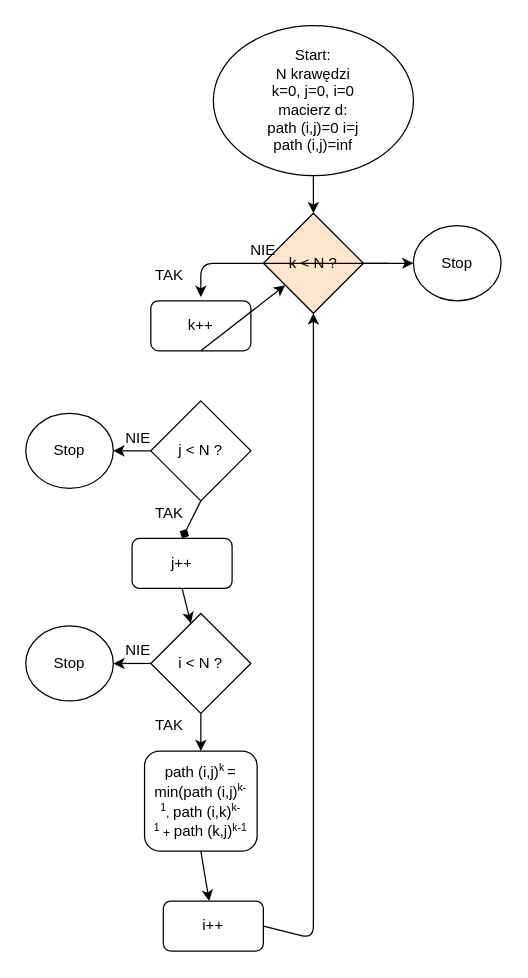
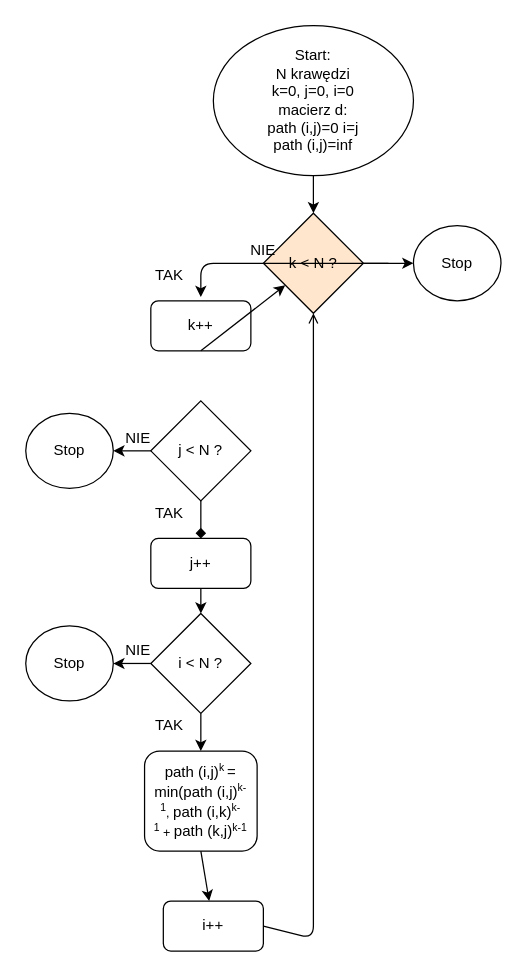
edge "i++" -> "k < N ?": arrowhead classic -> open
node "j++": moved (182, 563) -> (201, 563)
